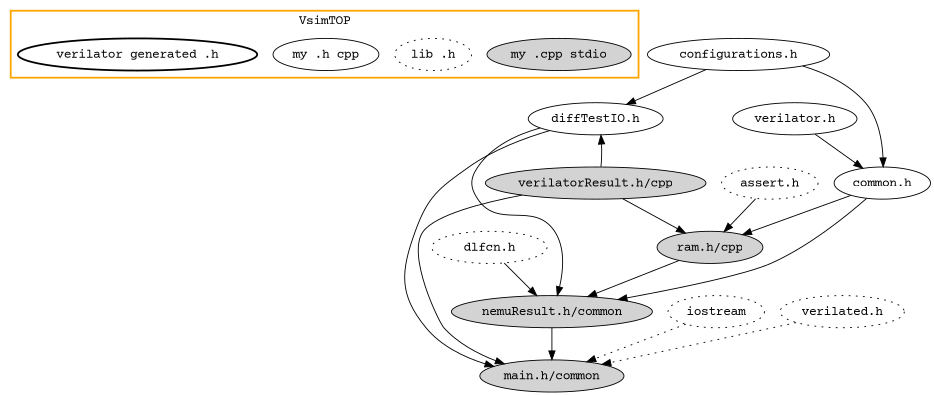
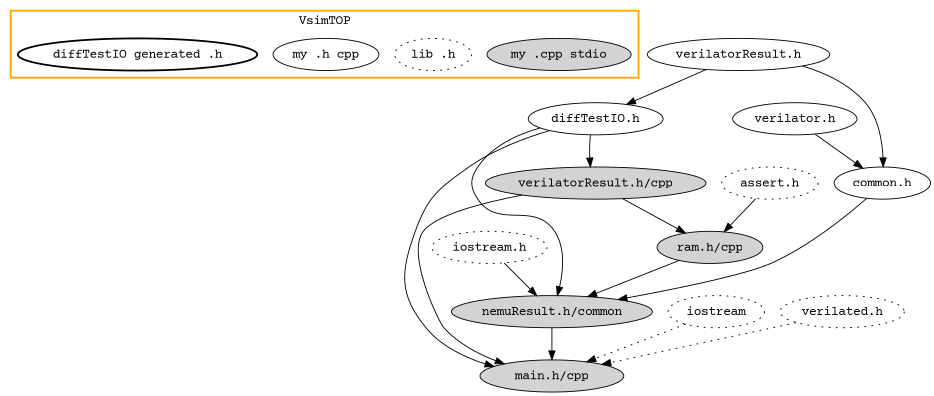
node "verilator generated .h": label "verilator generated .h" -> "diffTestIO generated .h"
node "configurations.h": label "configurations.h" -> "verilatorResult.h"
edge "verilatorResult.h/cpp" -> "diffTestIO.h": reversed
edge "common.h" -> "ram.h/cpp": removed
node "dlfcn.h": label "dlfcn.h" -> "iostream.h"
node "main.h/common": label "main.h/common" -> "main.h/cpp"
